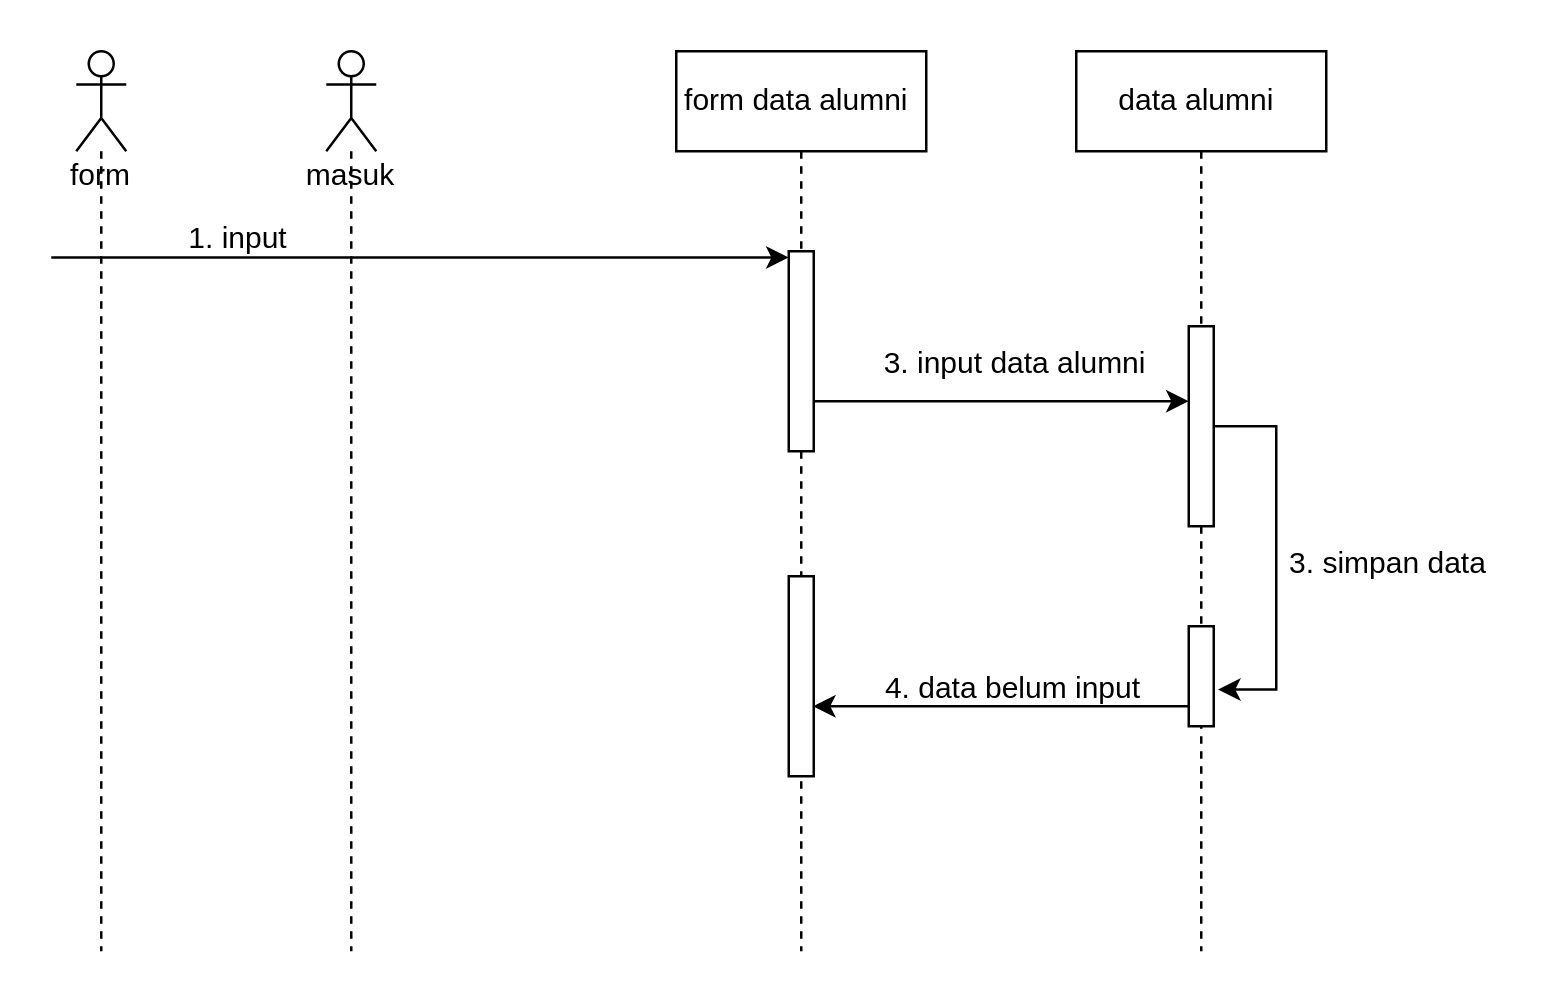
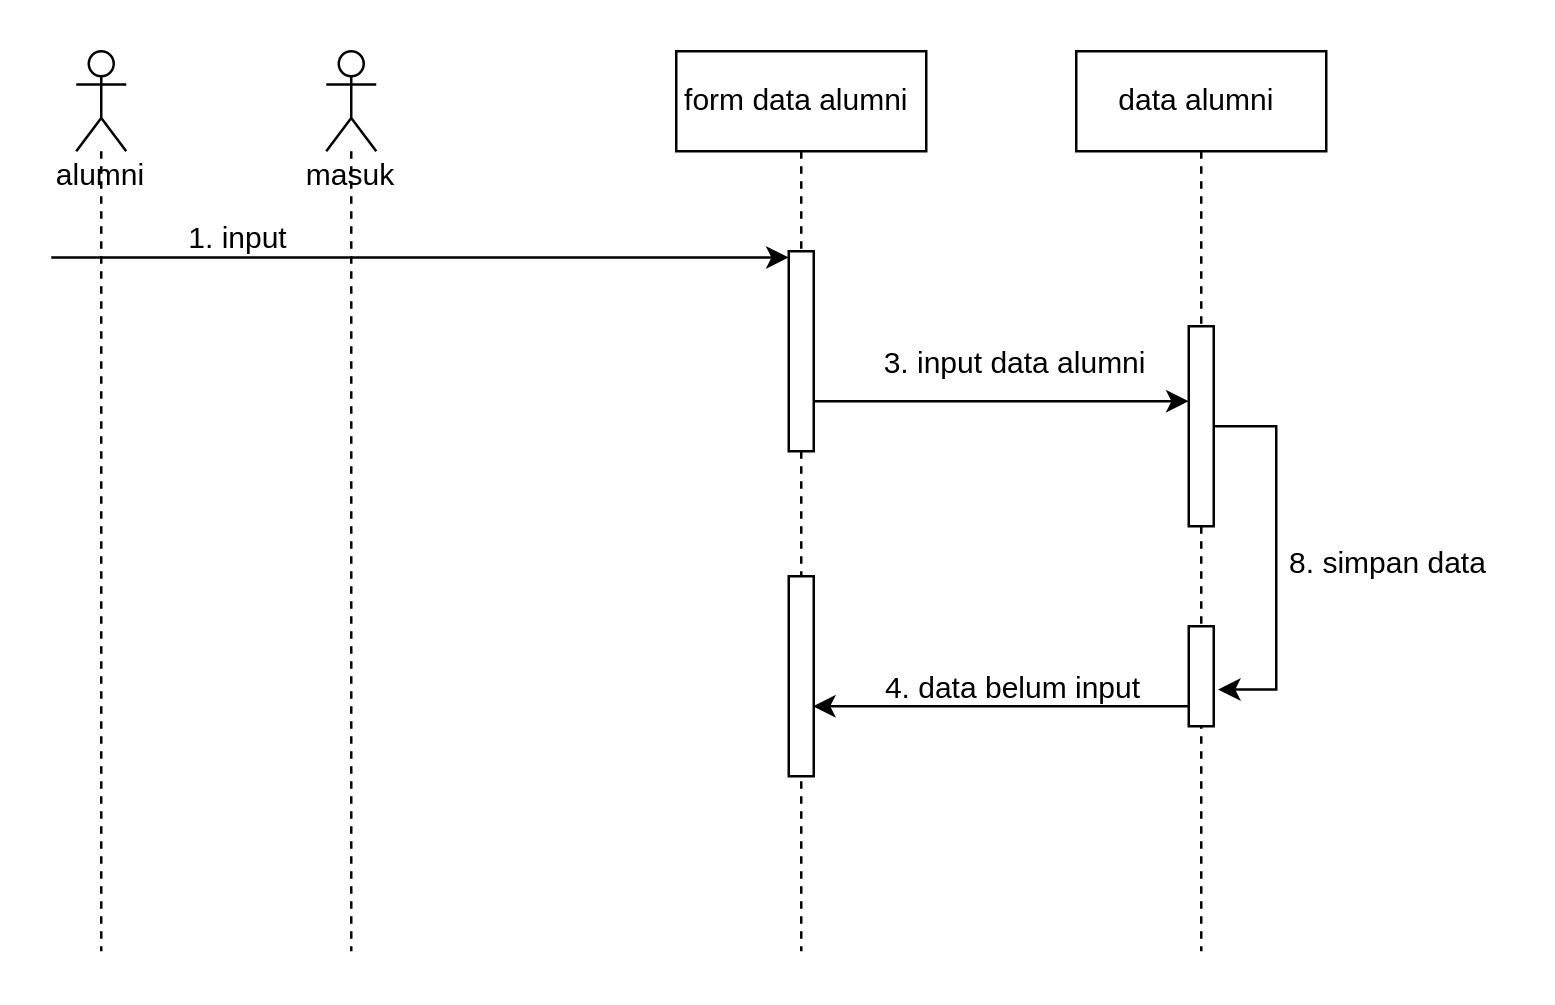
node "form": label "form" -> "alumni"
node "3. simpan data": label "3. simpan data" -> "8. simpan data"
